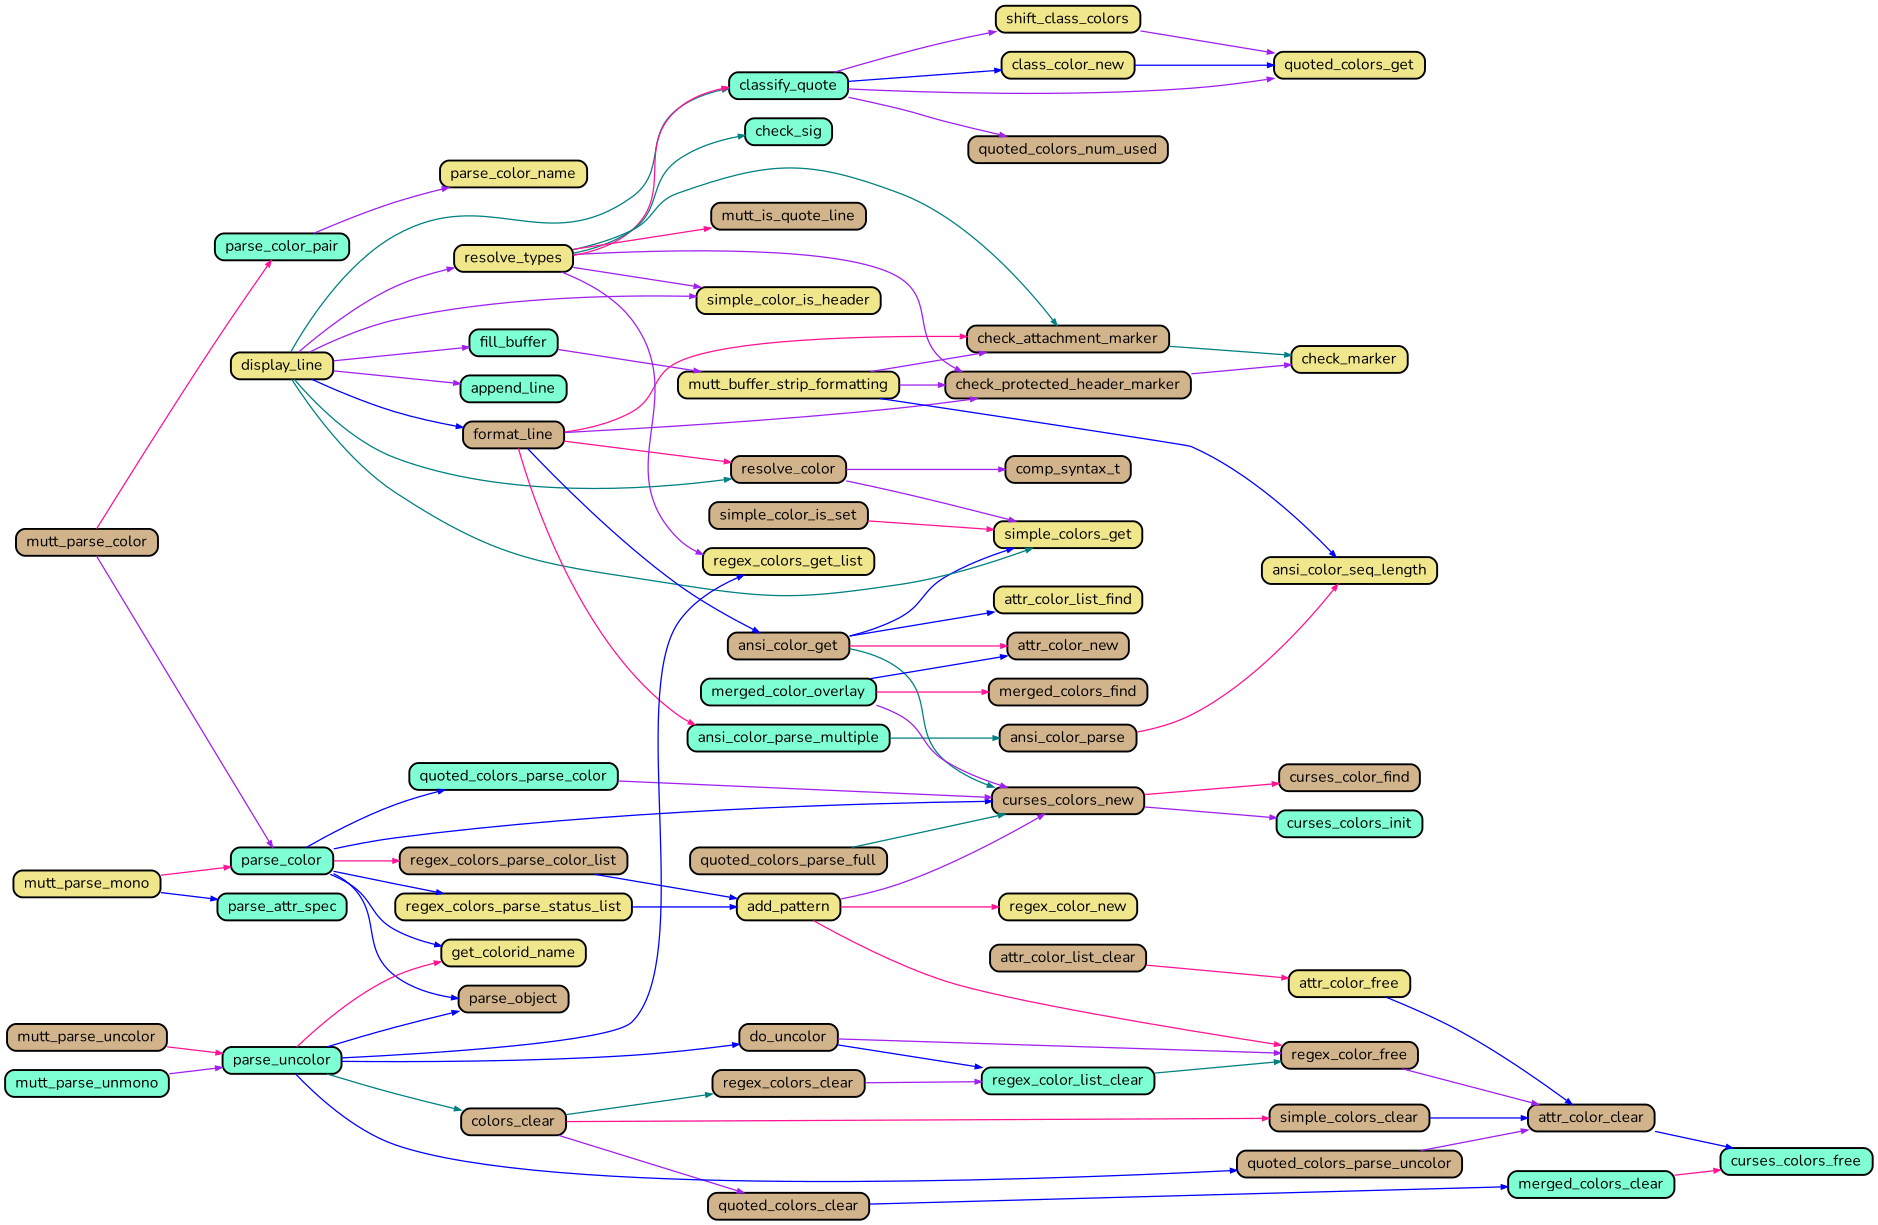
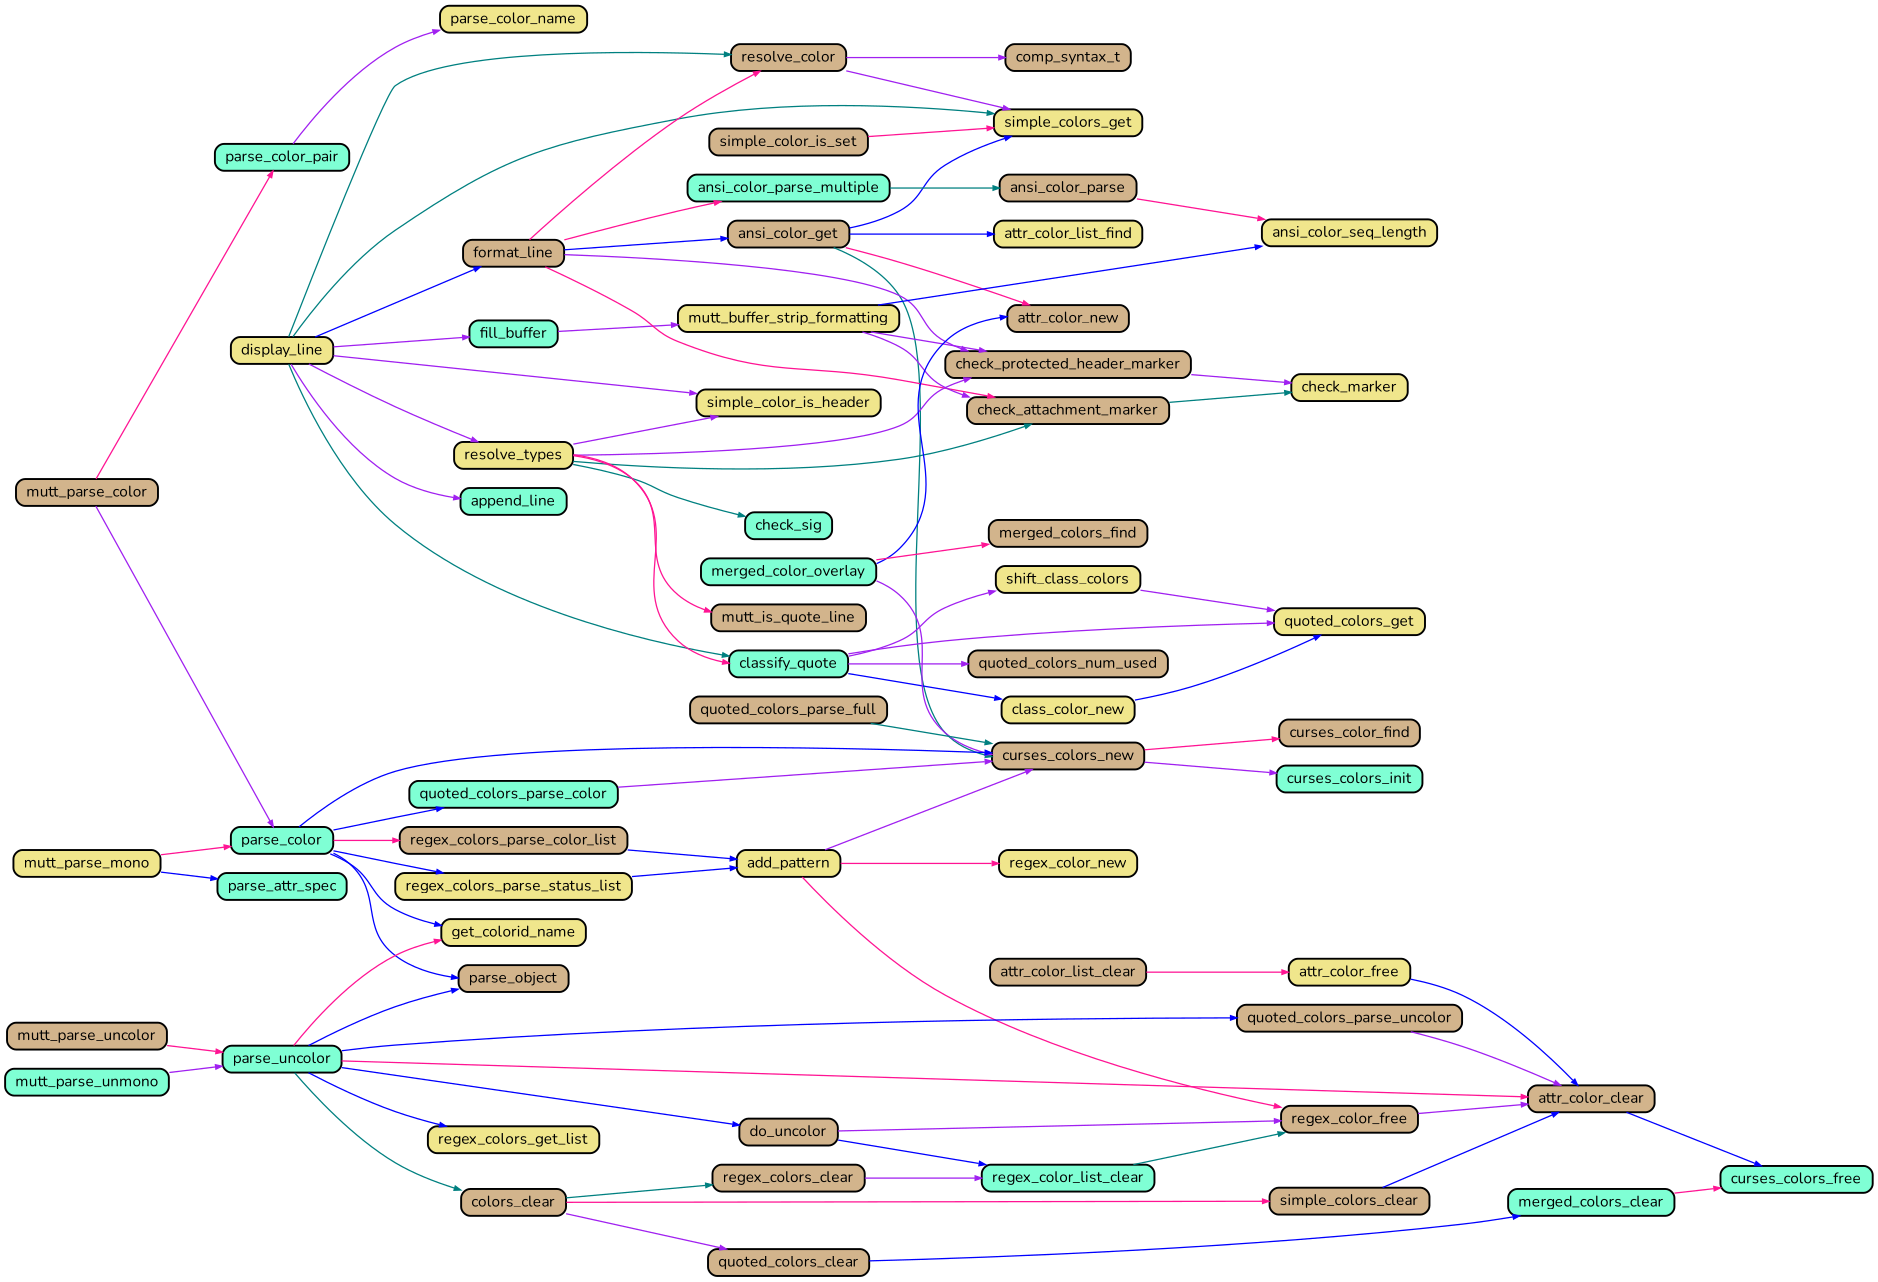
edge "resolve_types" -> "regex_colors_get_list": removed
edge "parse_uncolor" -> "attr_color_clear": added
